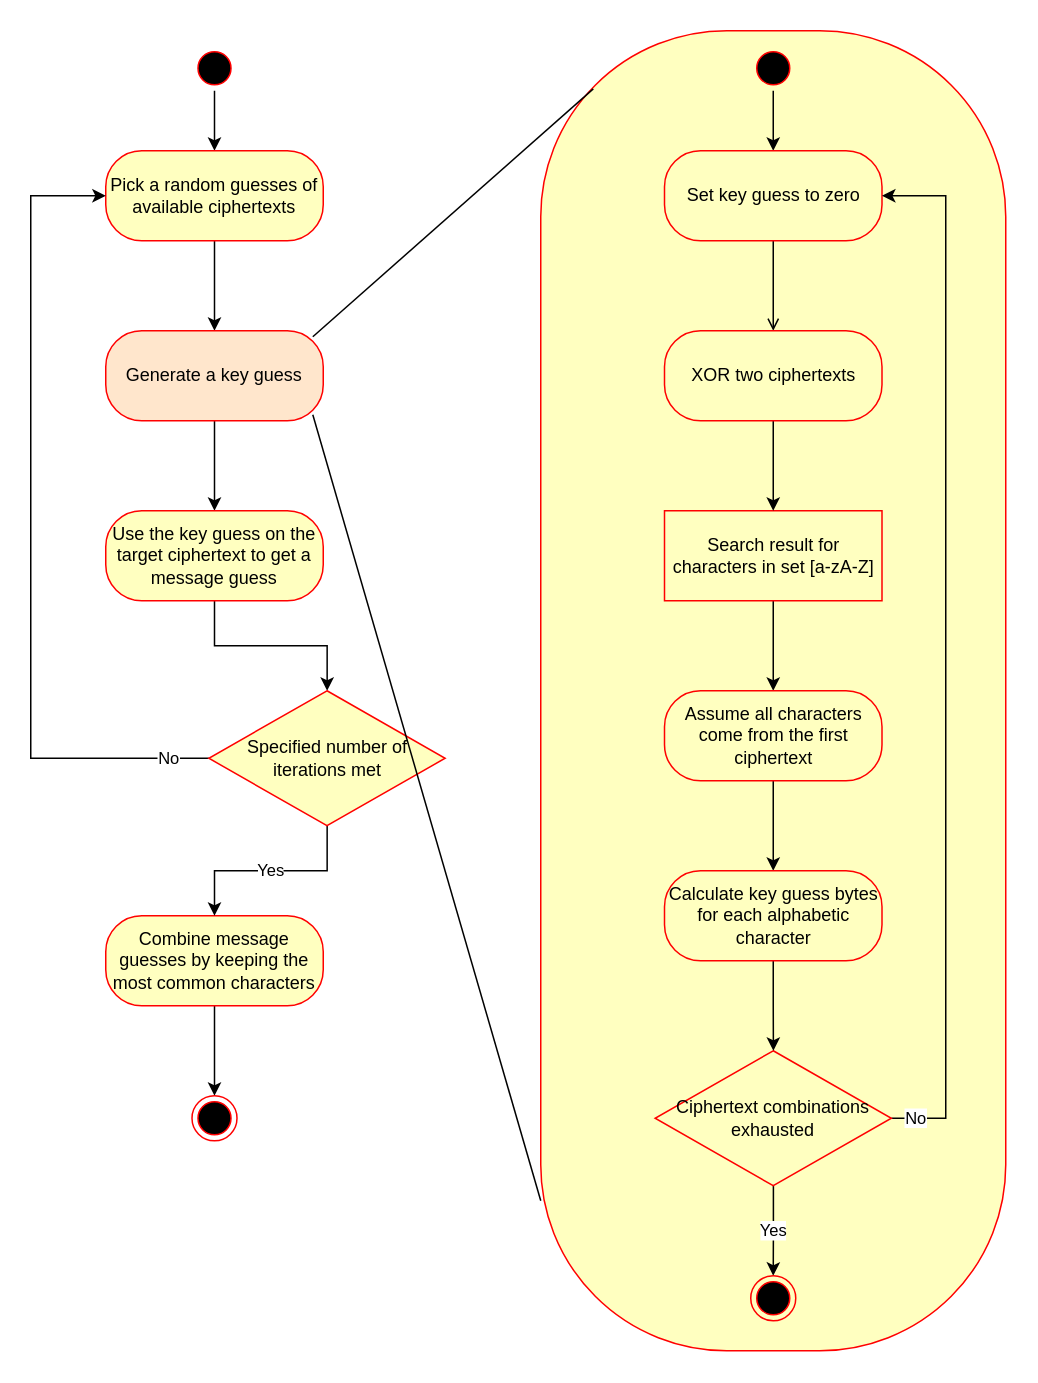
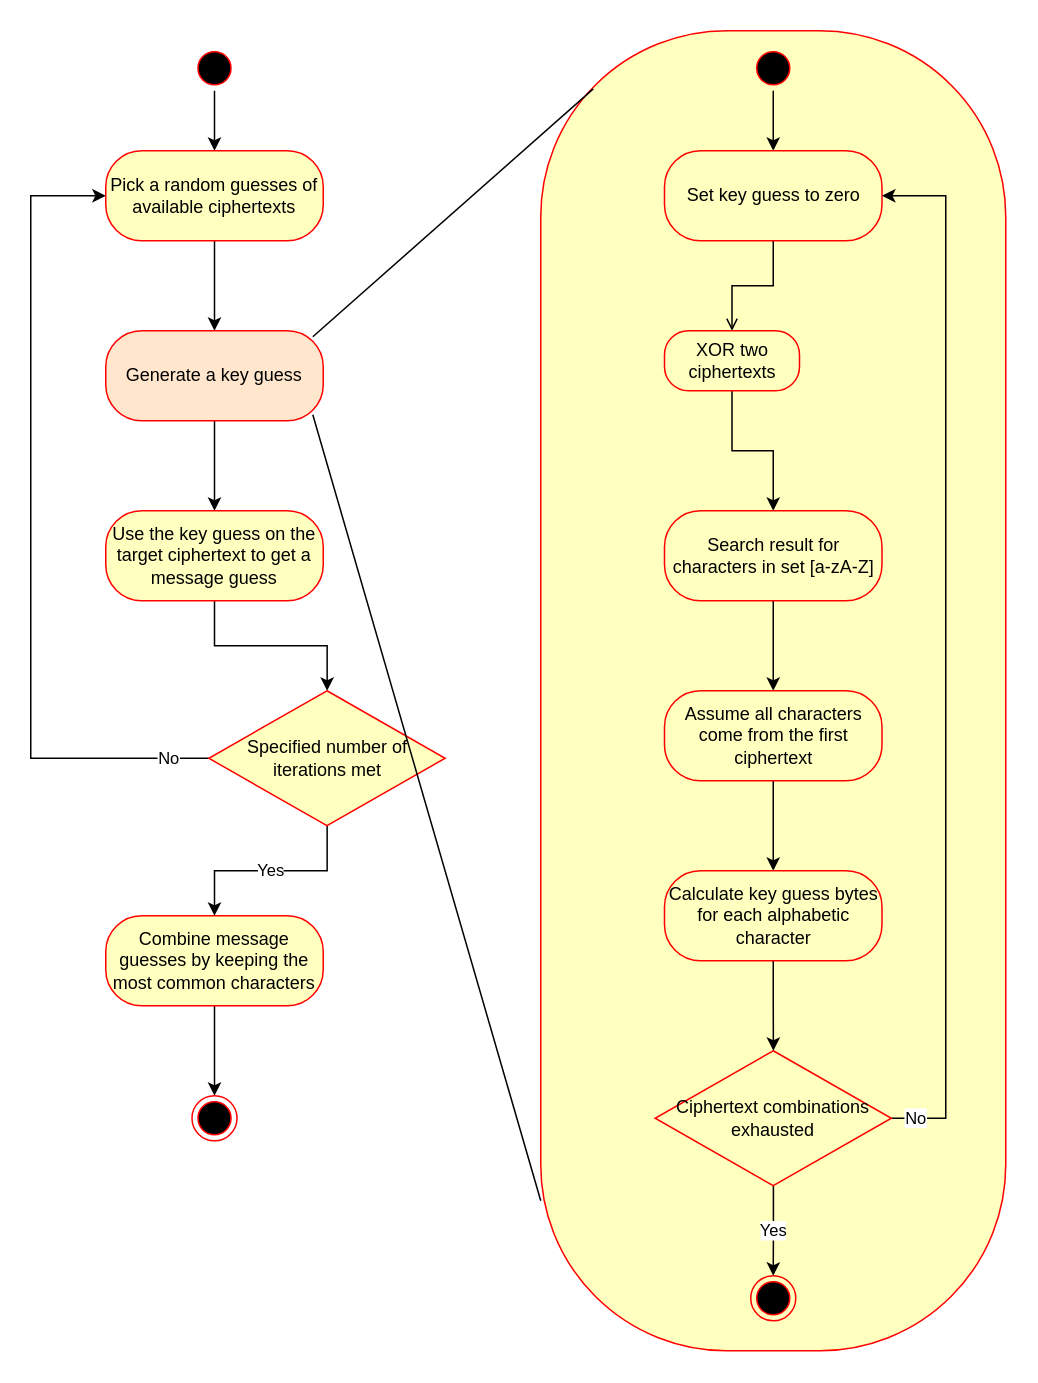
node "XOR two ciphertexts": size 218x90 -> 135x60
node "Search result for characters in set [a-zA-Z]": shape rectangle -> rounded rectangle
